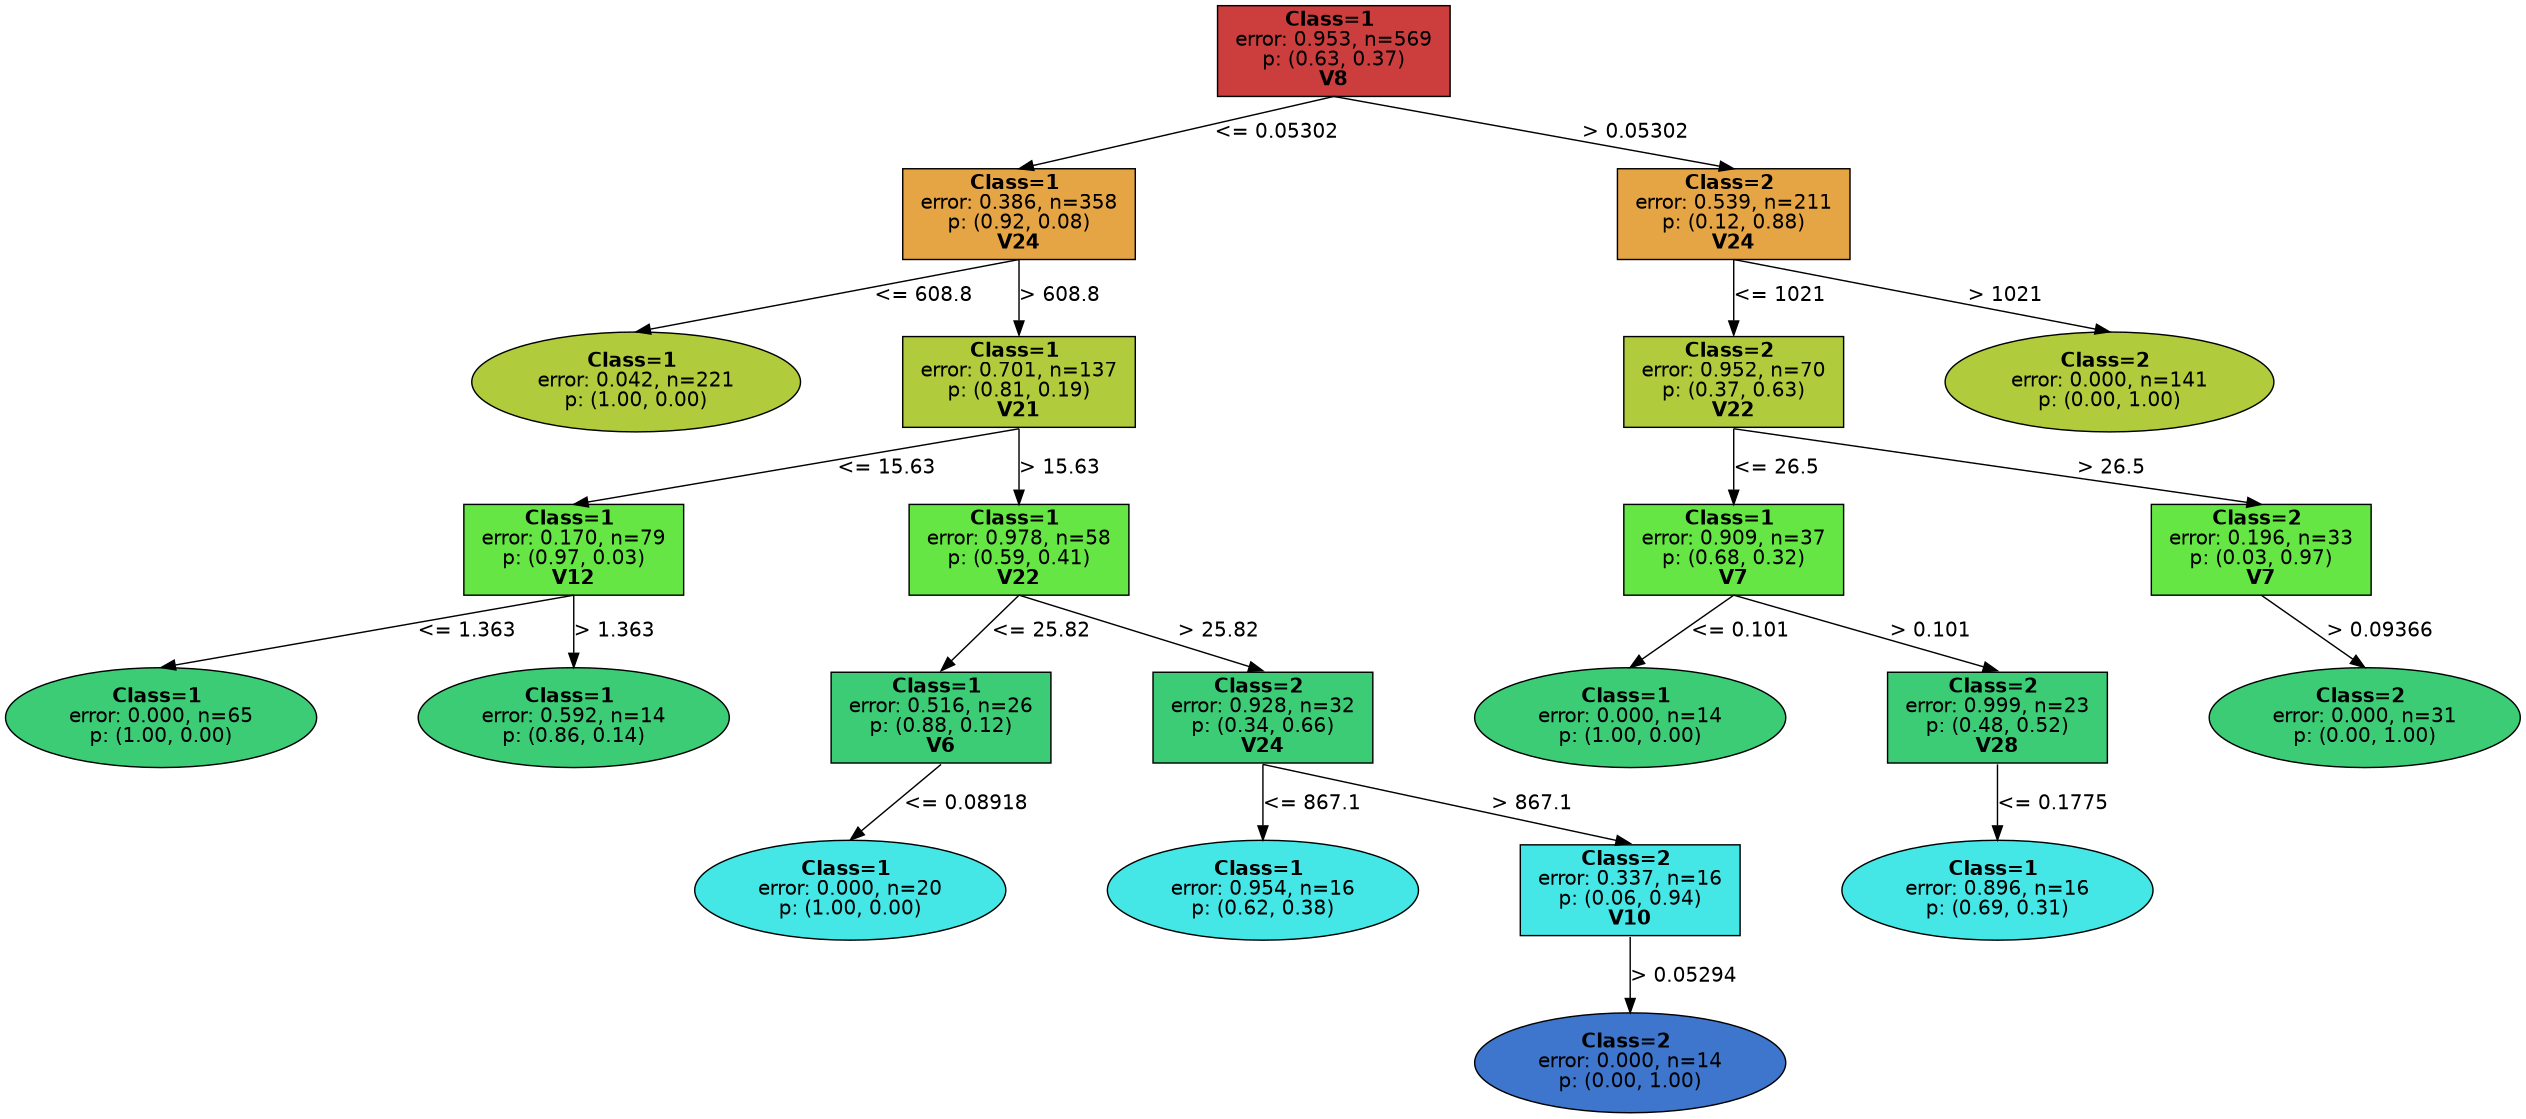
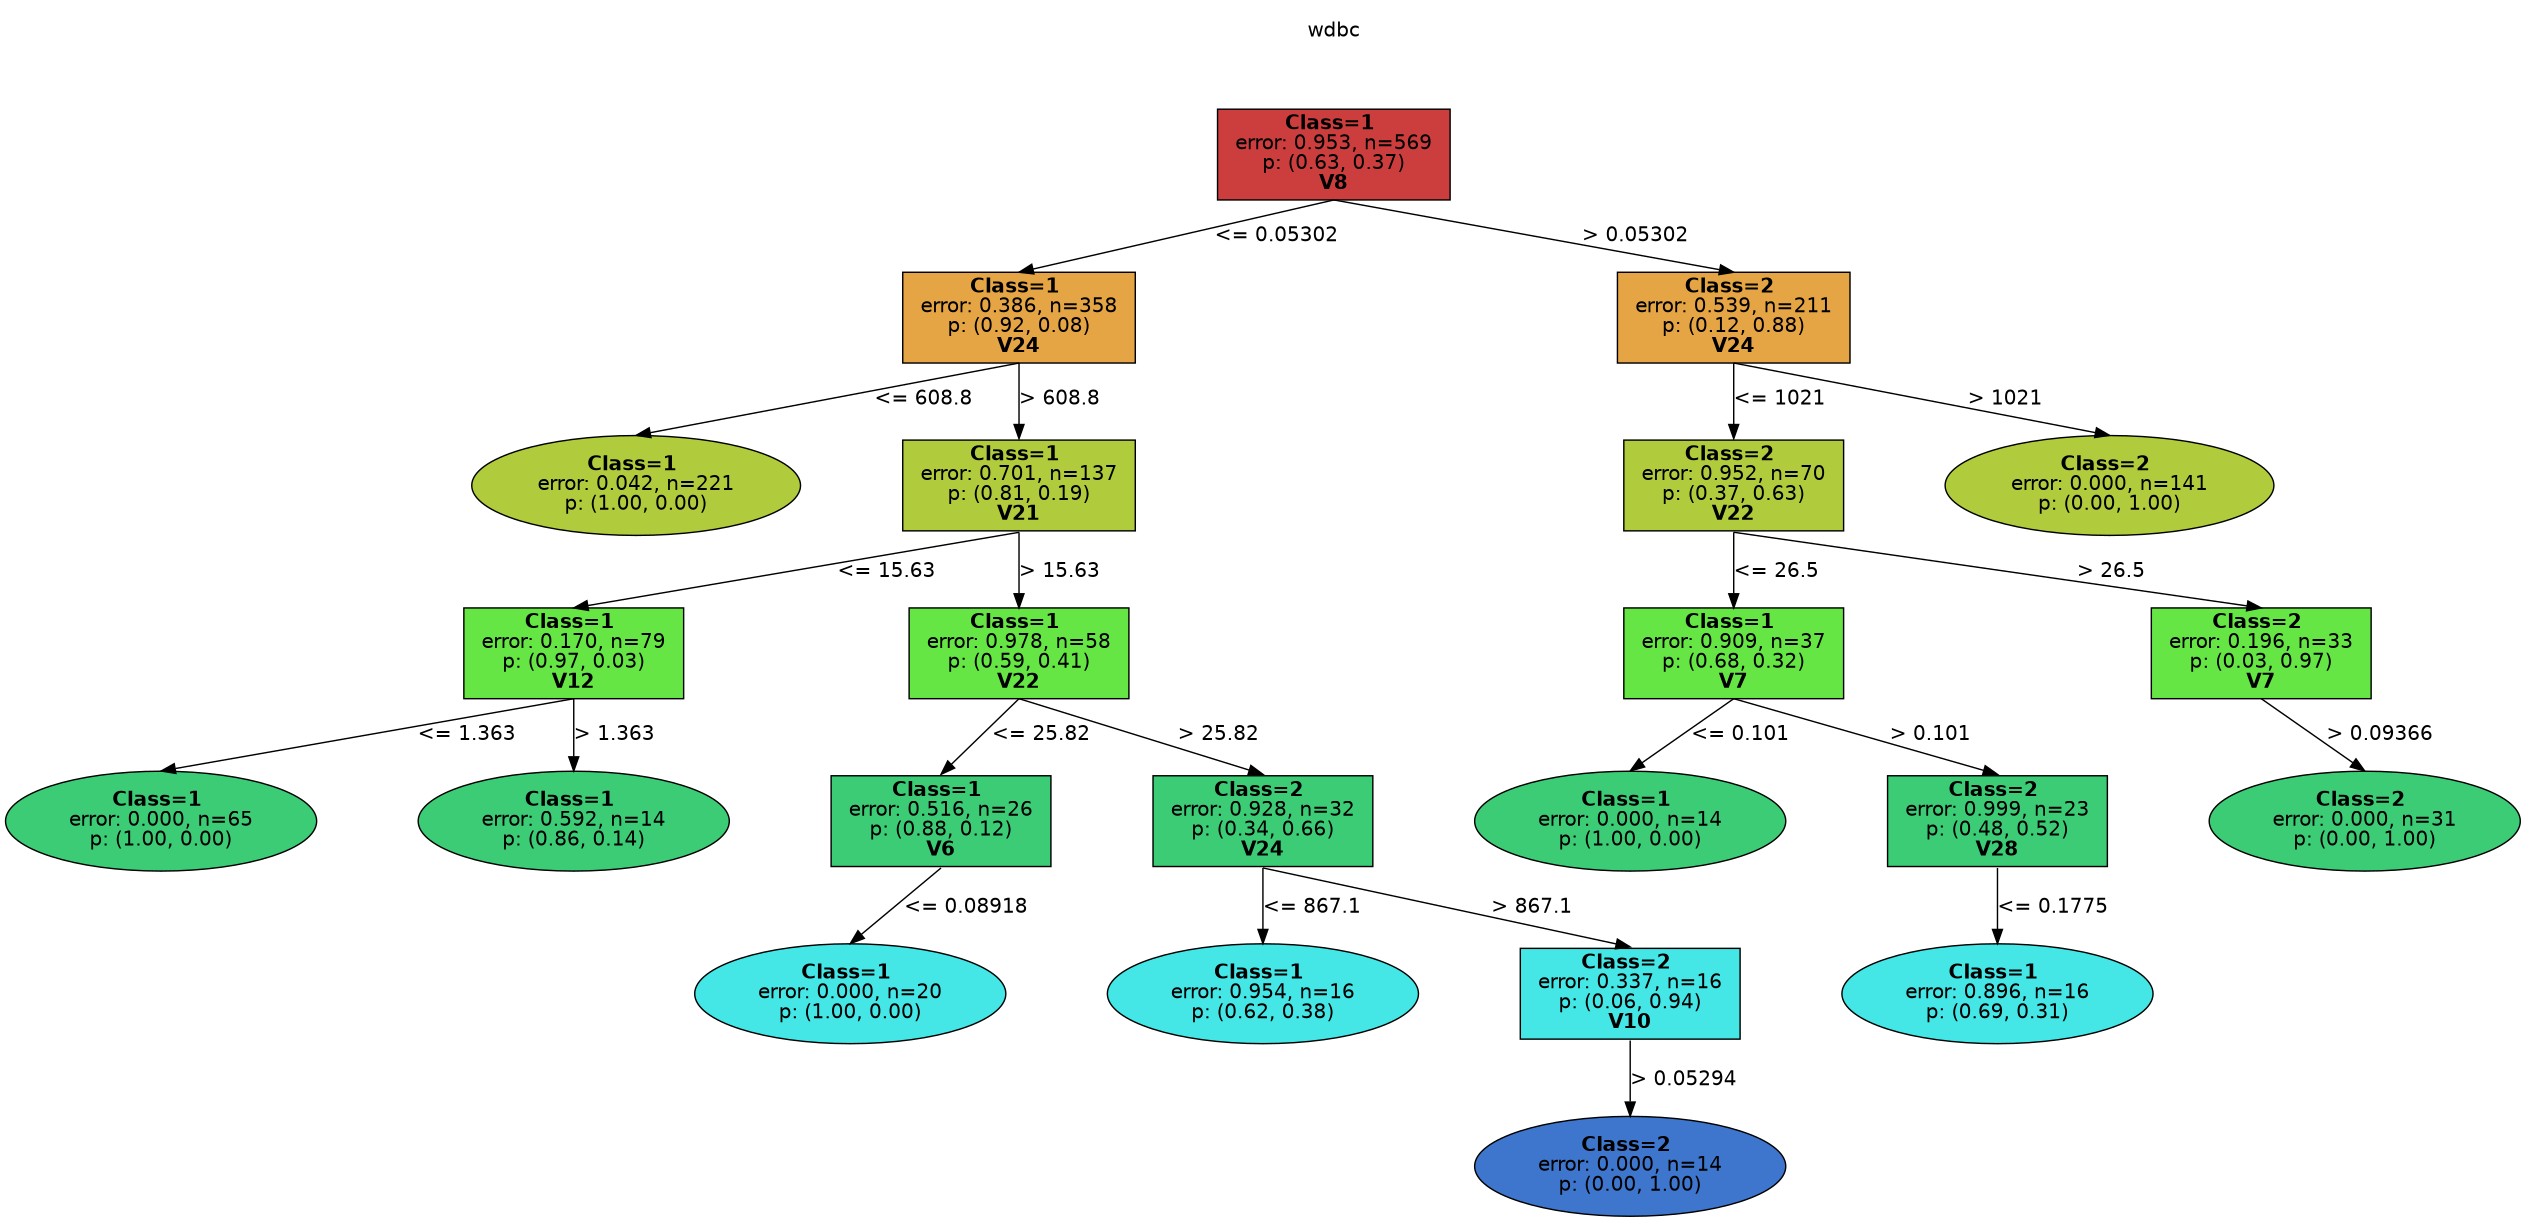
node "wdbc": added
